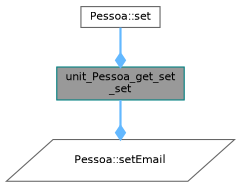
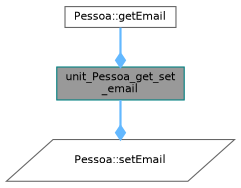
node "Pessoa::set": label "Pessoa::set" -> "Pessoa::getEmail"
node "unit_Pessoa_get_set _set": label "unit_Pessoa_get_set _set" -> "unit_Pessoa_get_set _email"
